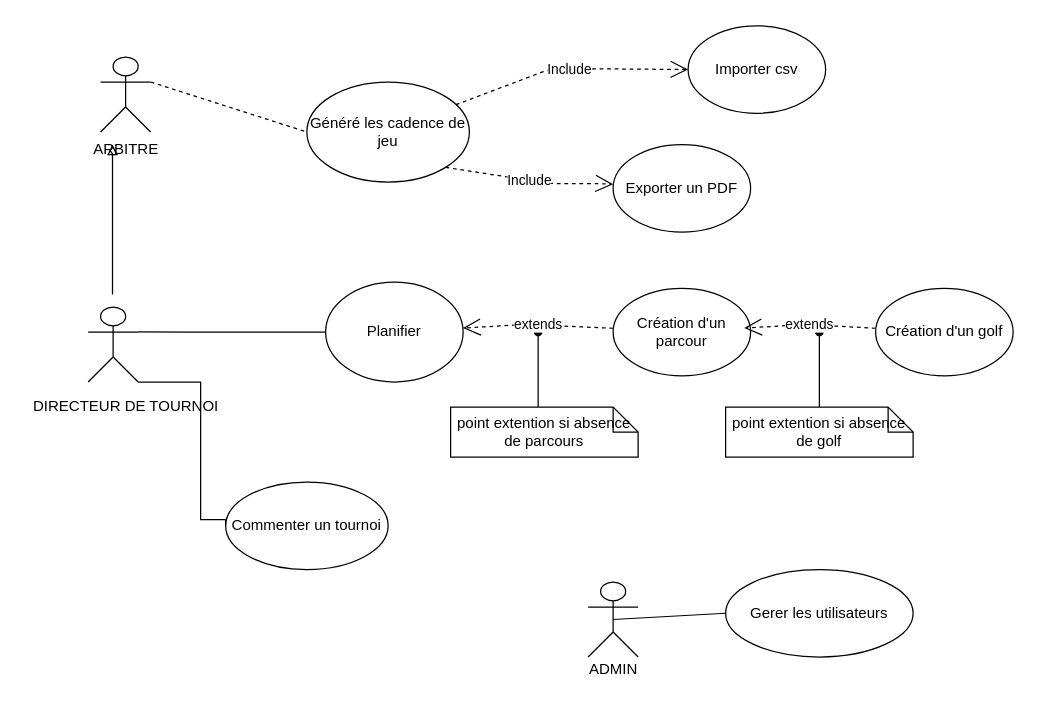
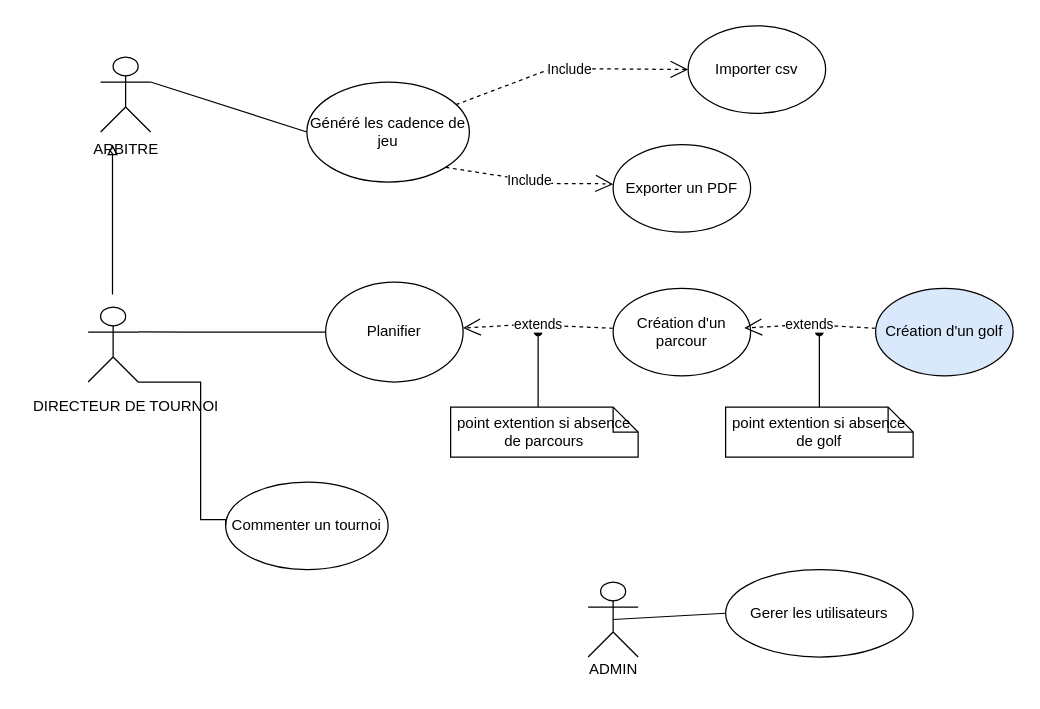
edge "ARBITRE" -- "Généré les cadence de jeu": style dashed -> solid
node "Création d'un golf": fillcolor #ffffff -> #dae8fc
